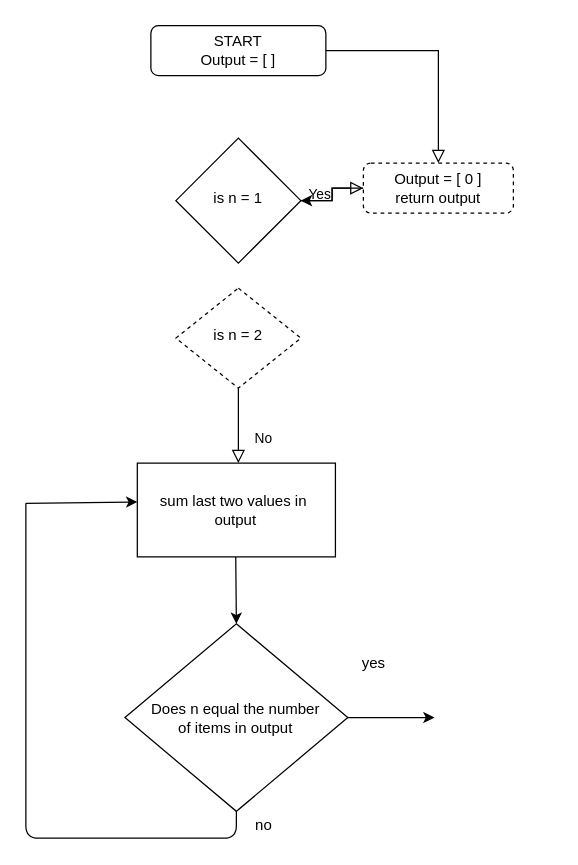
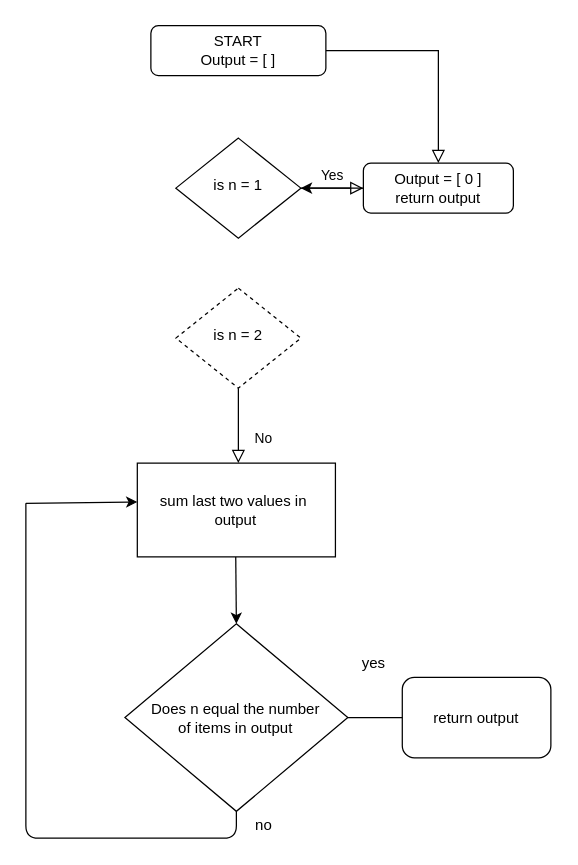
node "Output = [ 0 ] return output": style dashed -> solid
node "is n = 1": size 125x125 -> 125x100
node "return output": added
